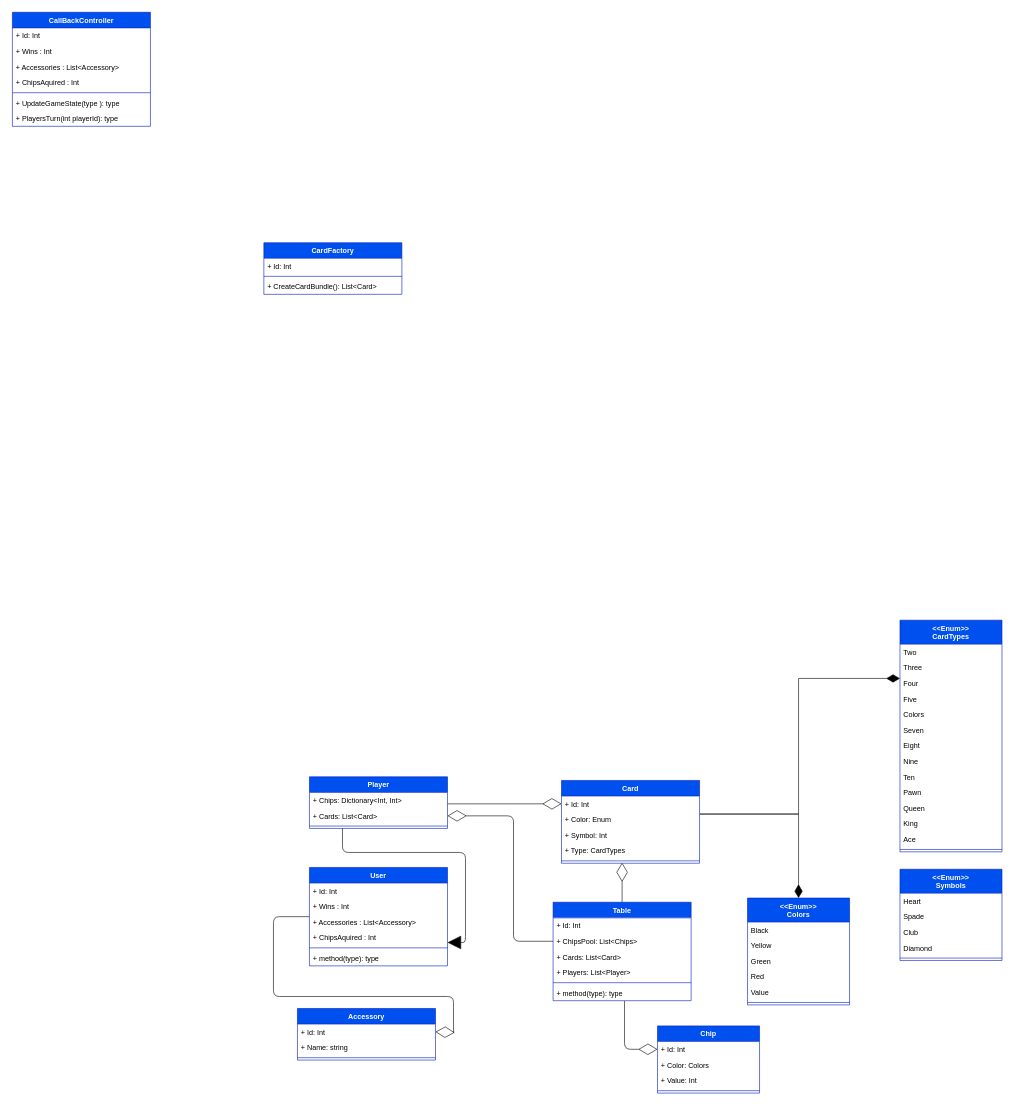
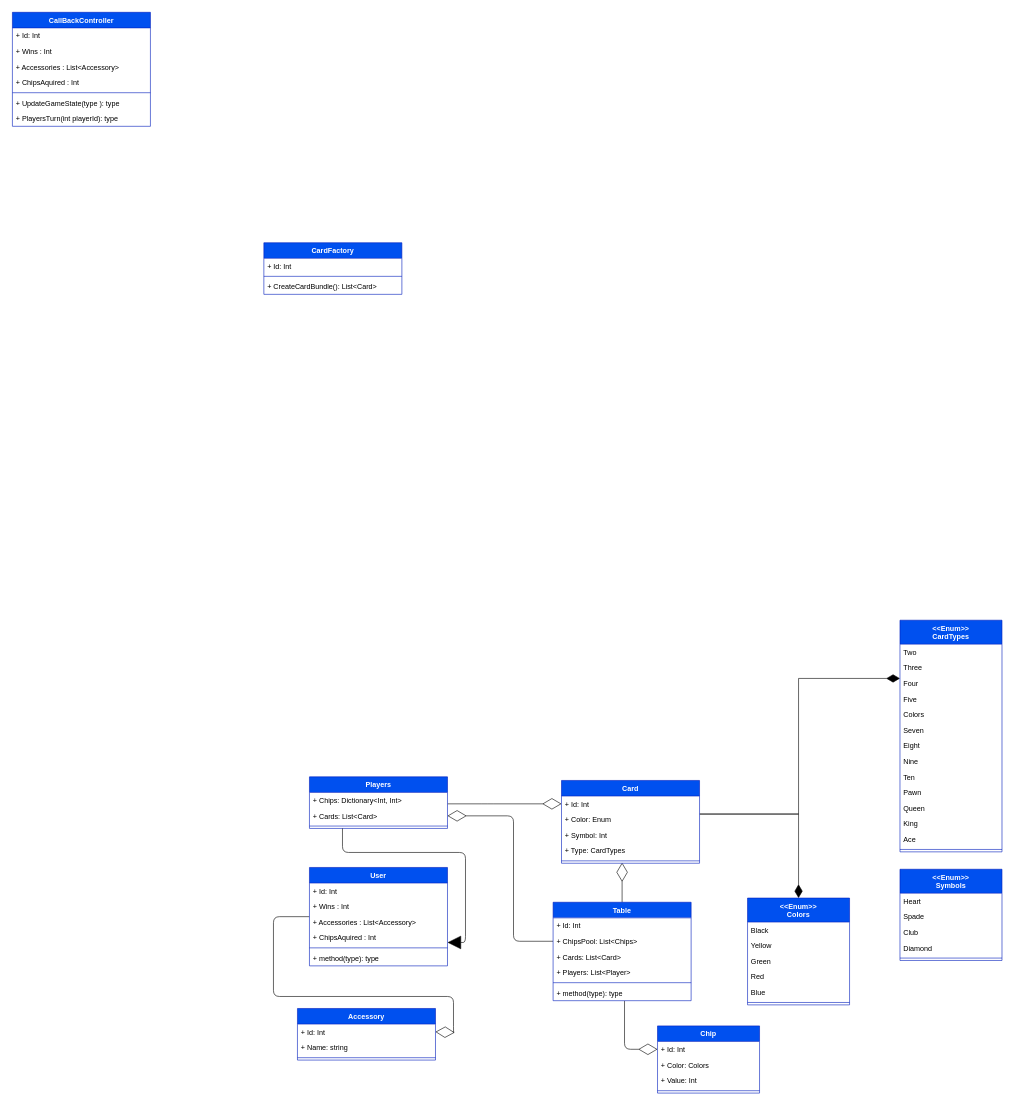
node "Player": label "Player" -> "Players"
node "Value": label "Value" -> "Blue"
